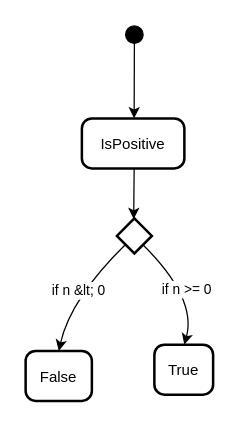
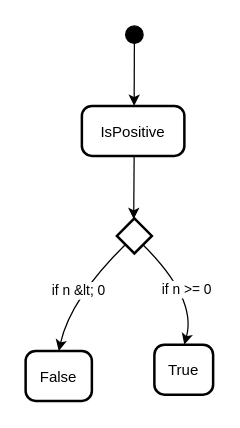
node "IsPositive": moved (133, 143) -> (133, 131)
